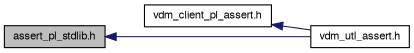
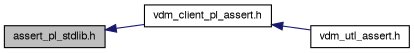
edge "vdm_utl_assert.h" -> "assert_pl_stdlib.h": now "vdm_client_pl_assert.h" -> "assert_pl_stdlib.h"
